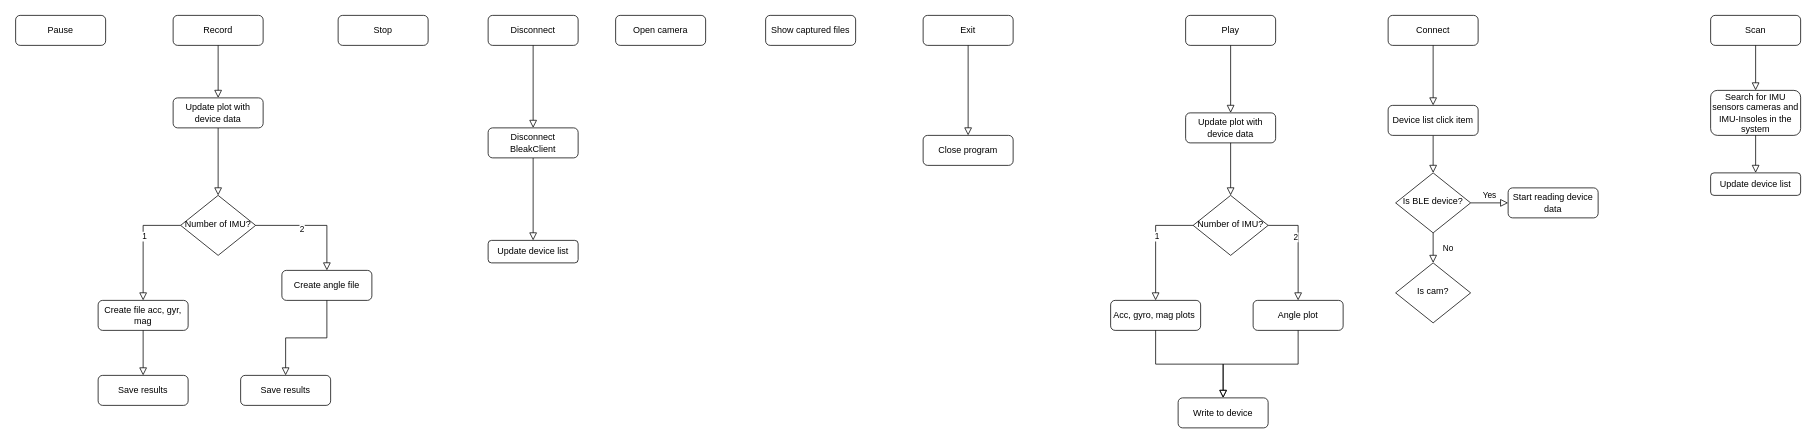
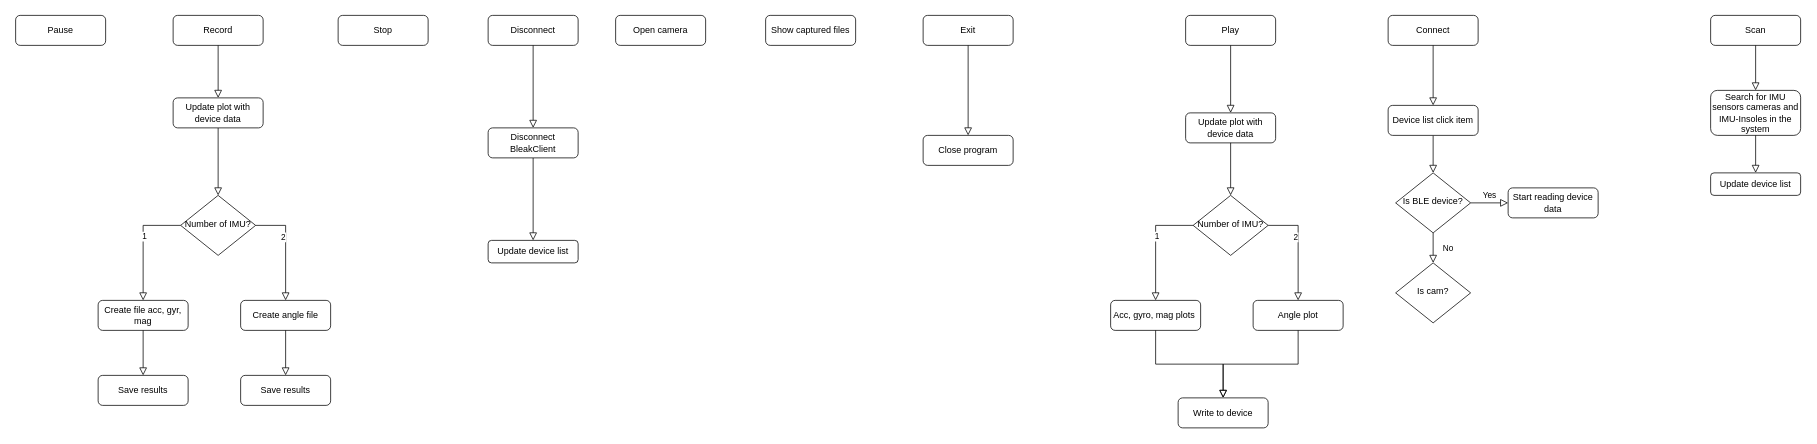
node "Create angle file": moved (327, 285) -> (285, 315)
